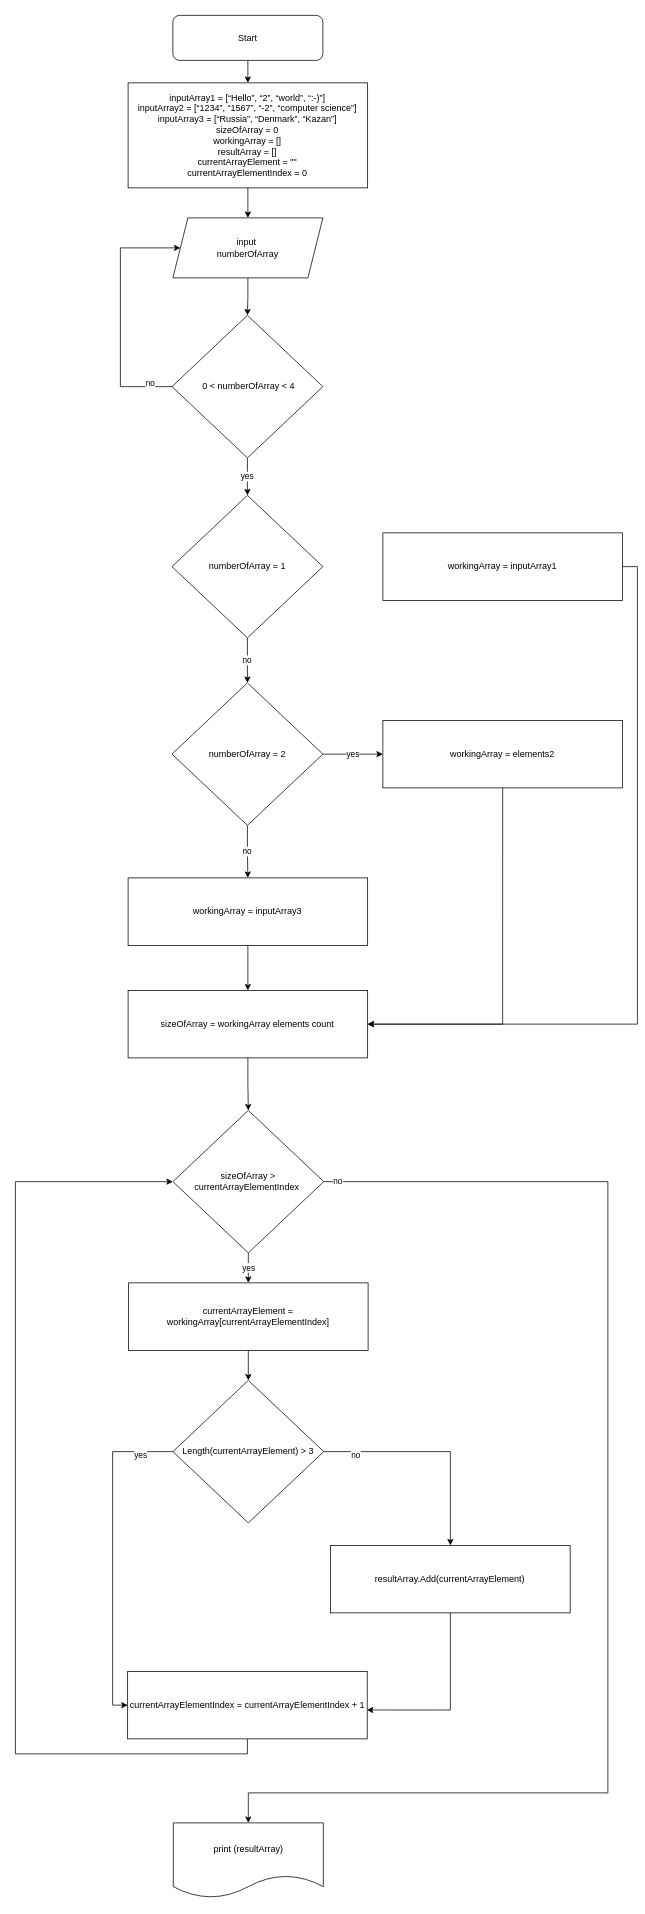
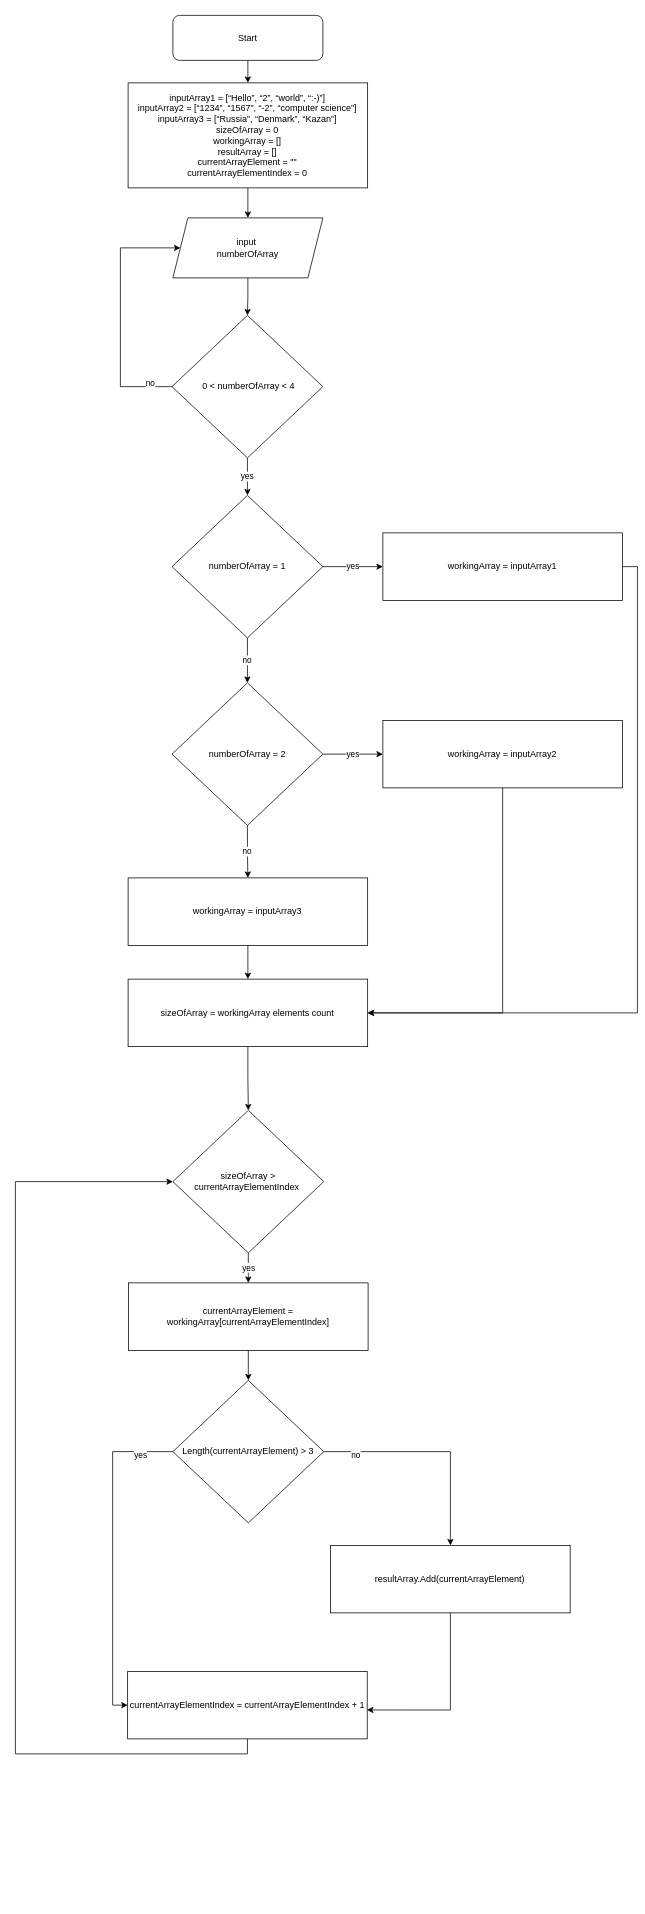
edge "numberOfArray = 1" -> "workingArray = inputArray1": added, label "yes"
node "workingArray = elements2": label "workingArray = elements2" -> "workingArray = inputArray2"
node "sizeOfArray = workingArray elements count": moved (248, 1024) -> (248, 1013)
edge "sizeOfArray > currentArrayElementIndex" -> "print (resultArray)": removed, label "no"
node "print (resultArray)": removed
